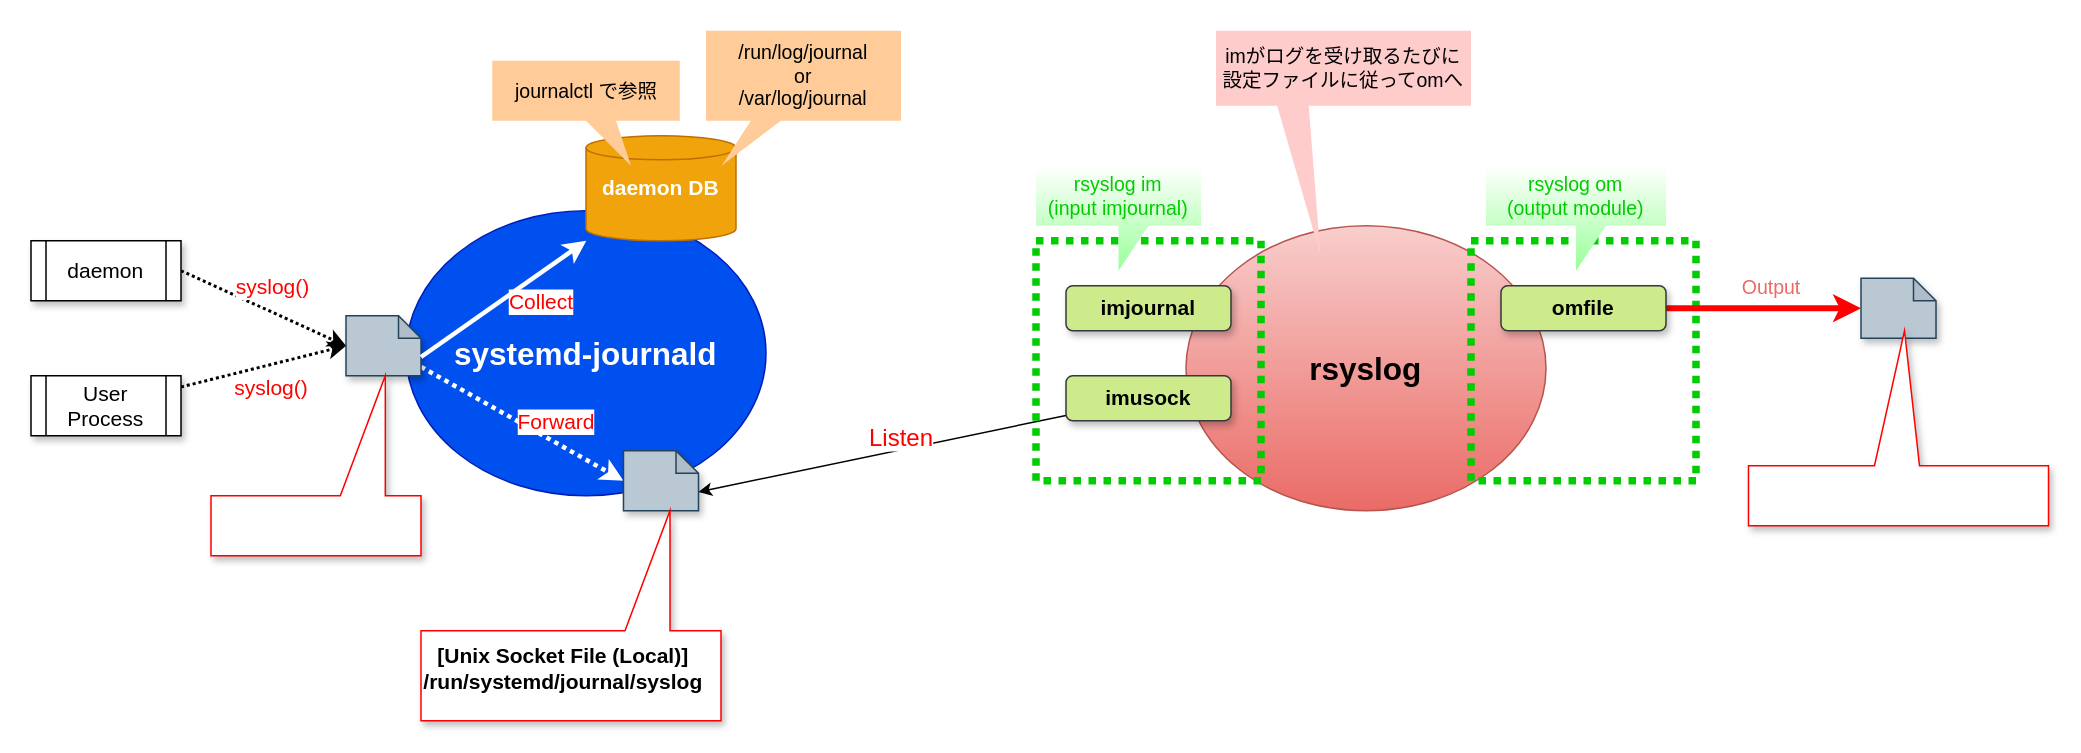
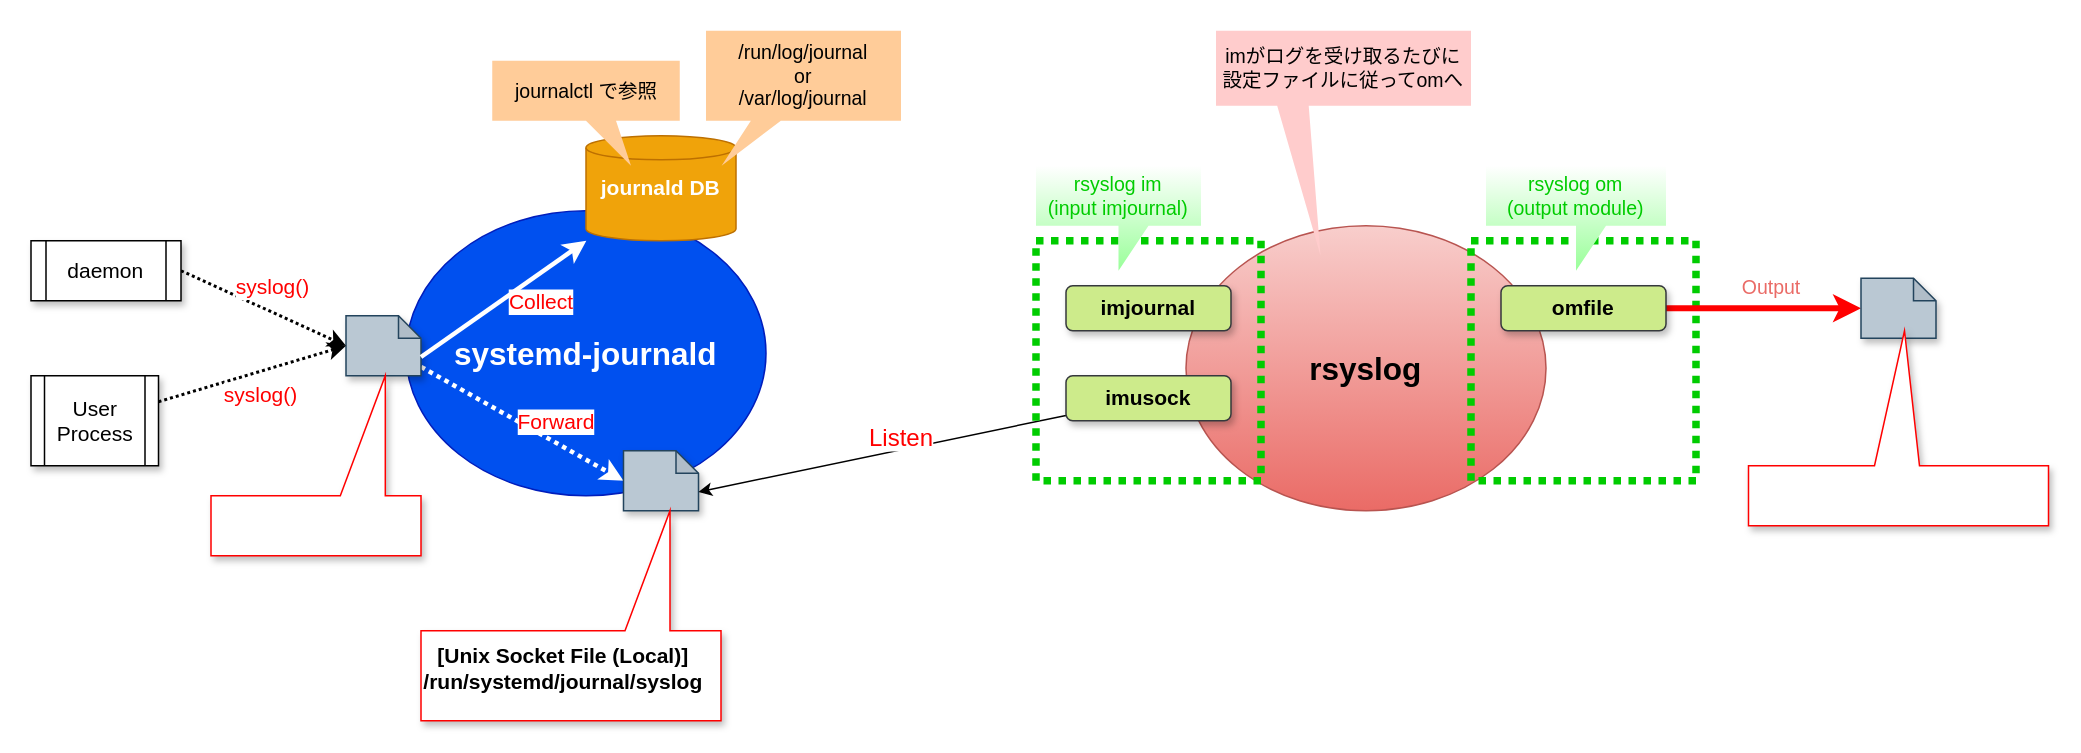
node "daemon DB": label "daemon DB" -> "journald DB"
node "User Process": size 150x60 -> 128x90
